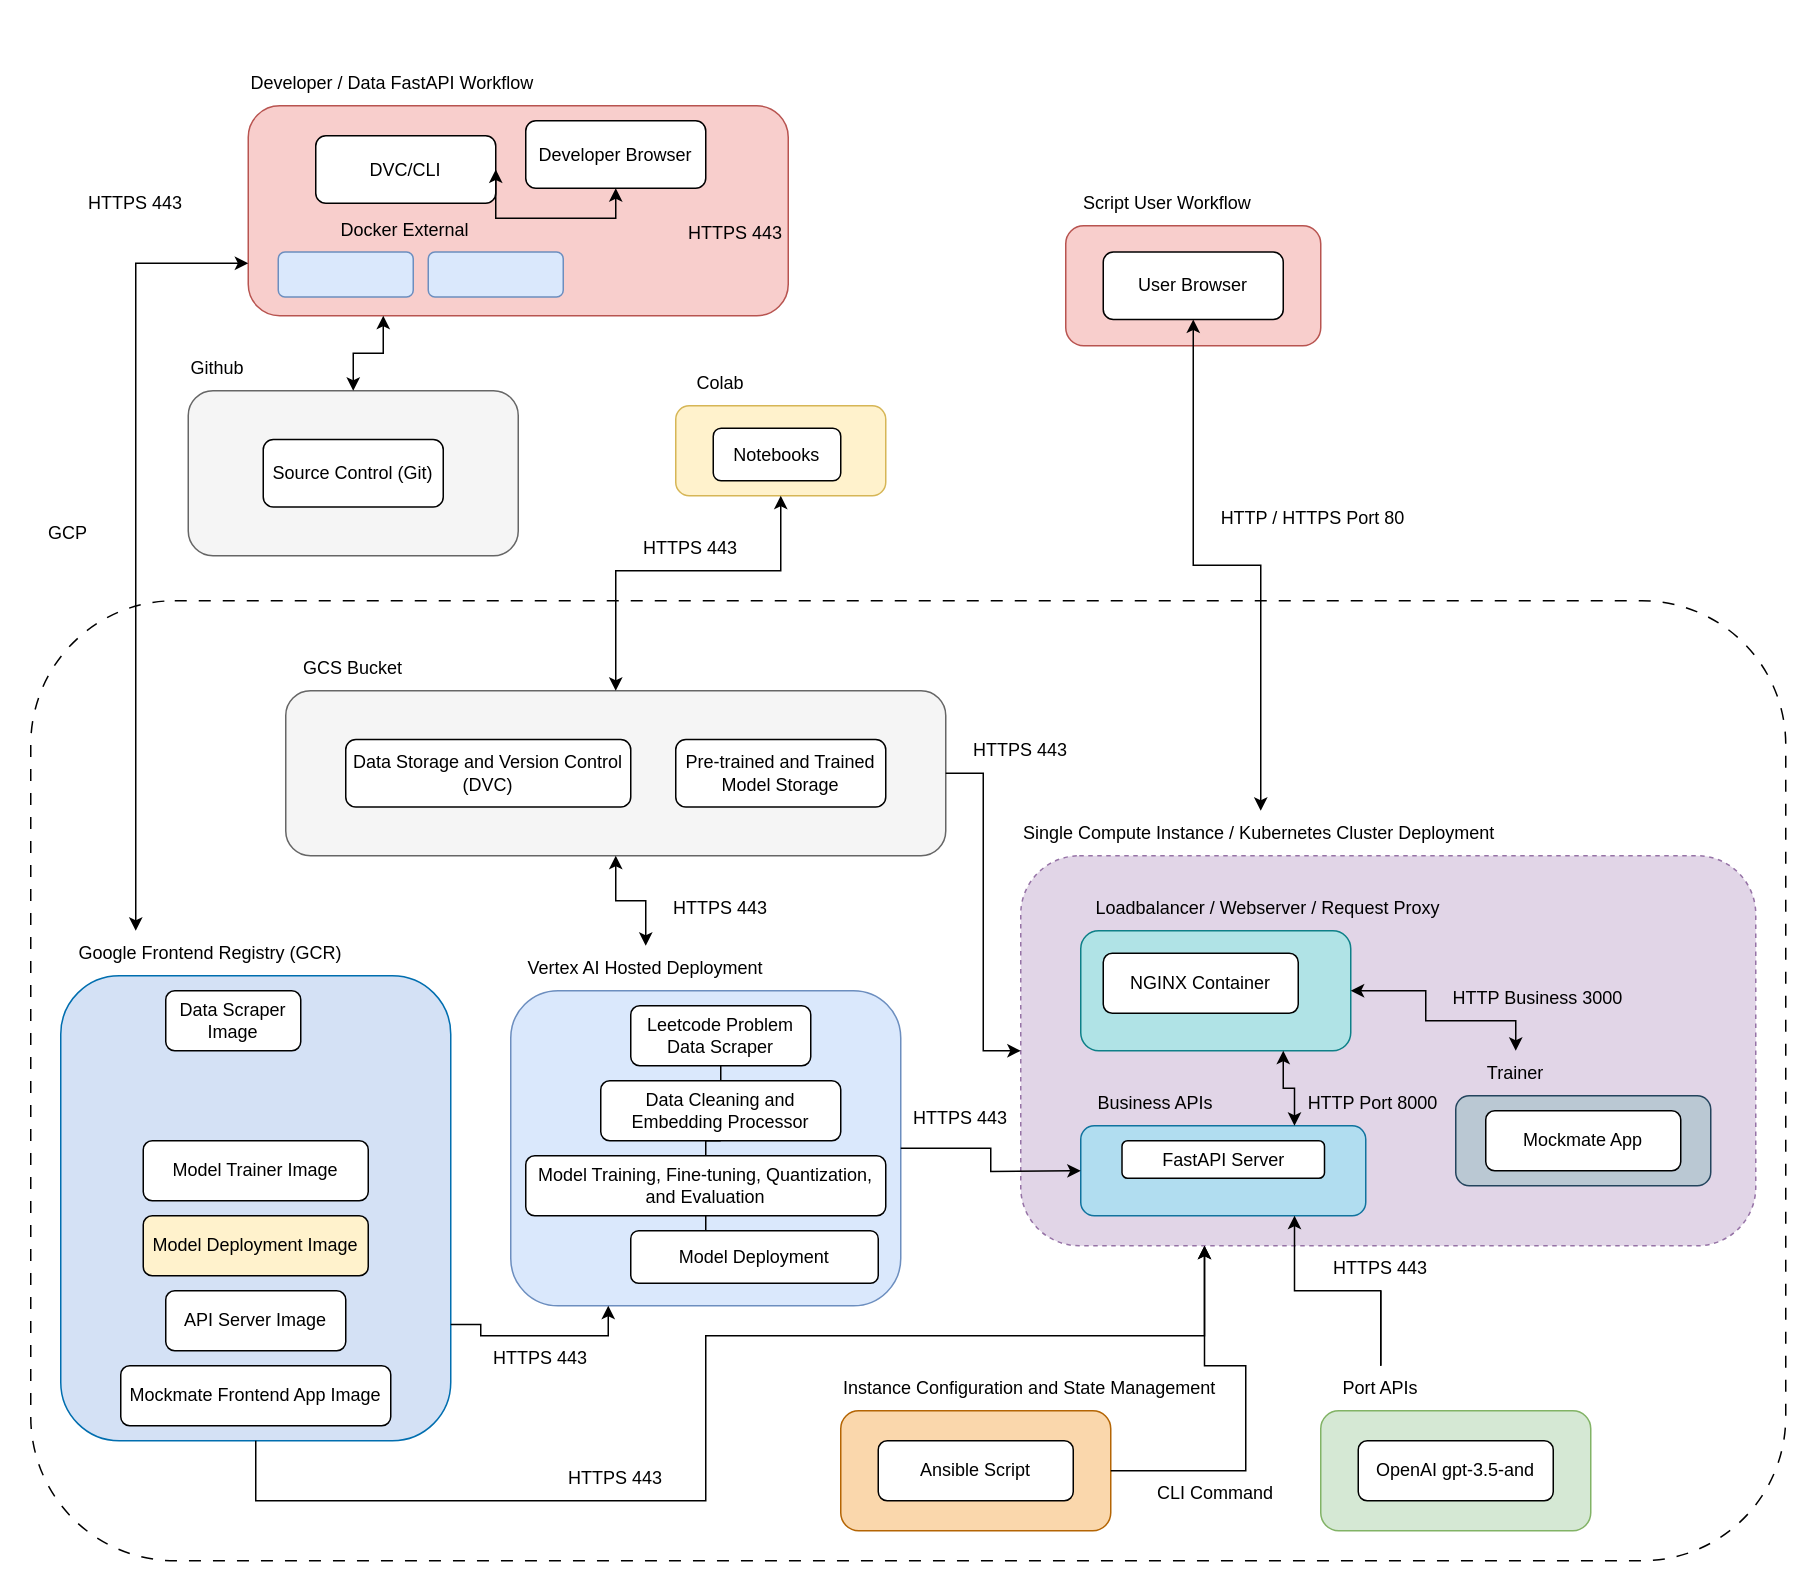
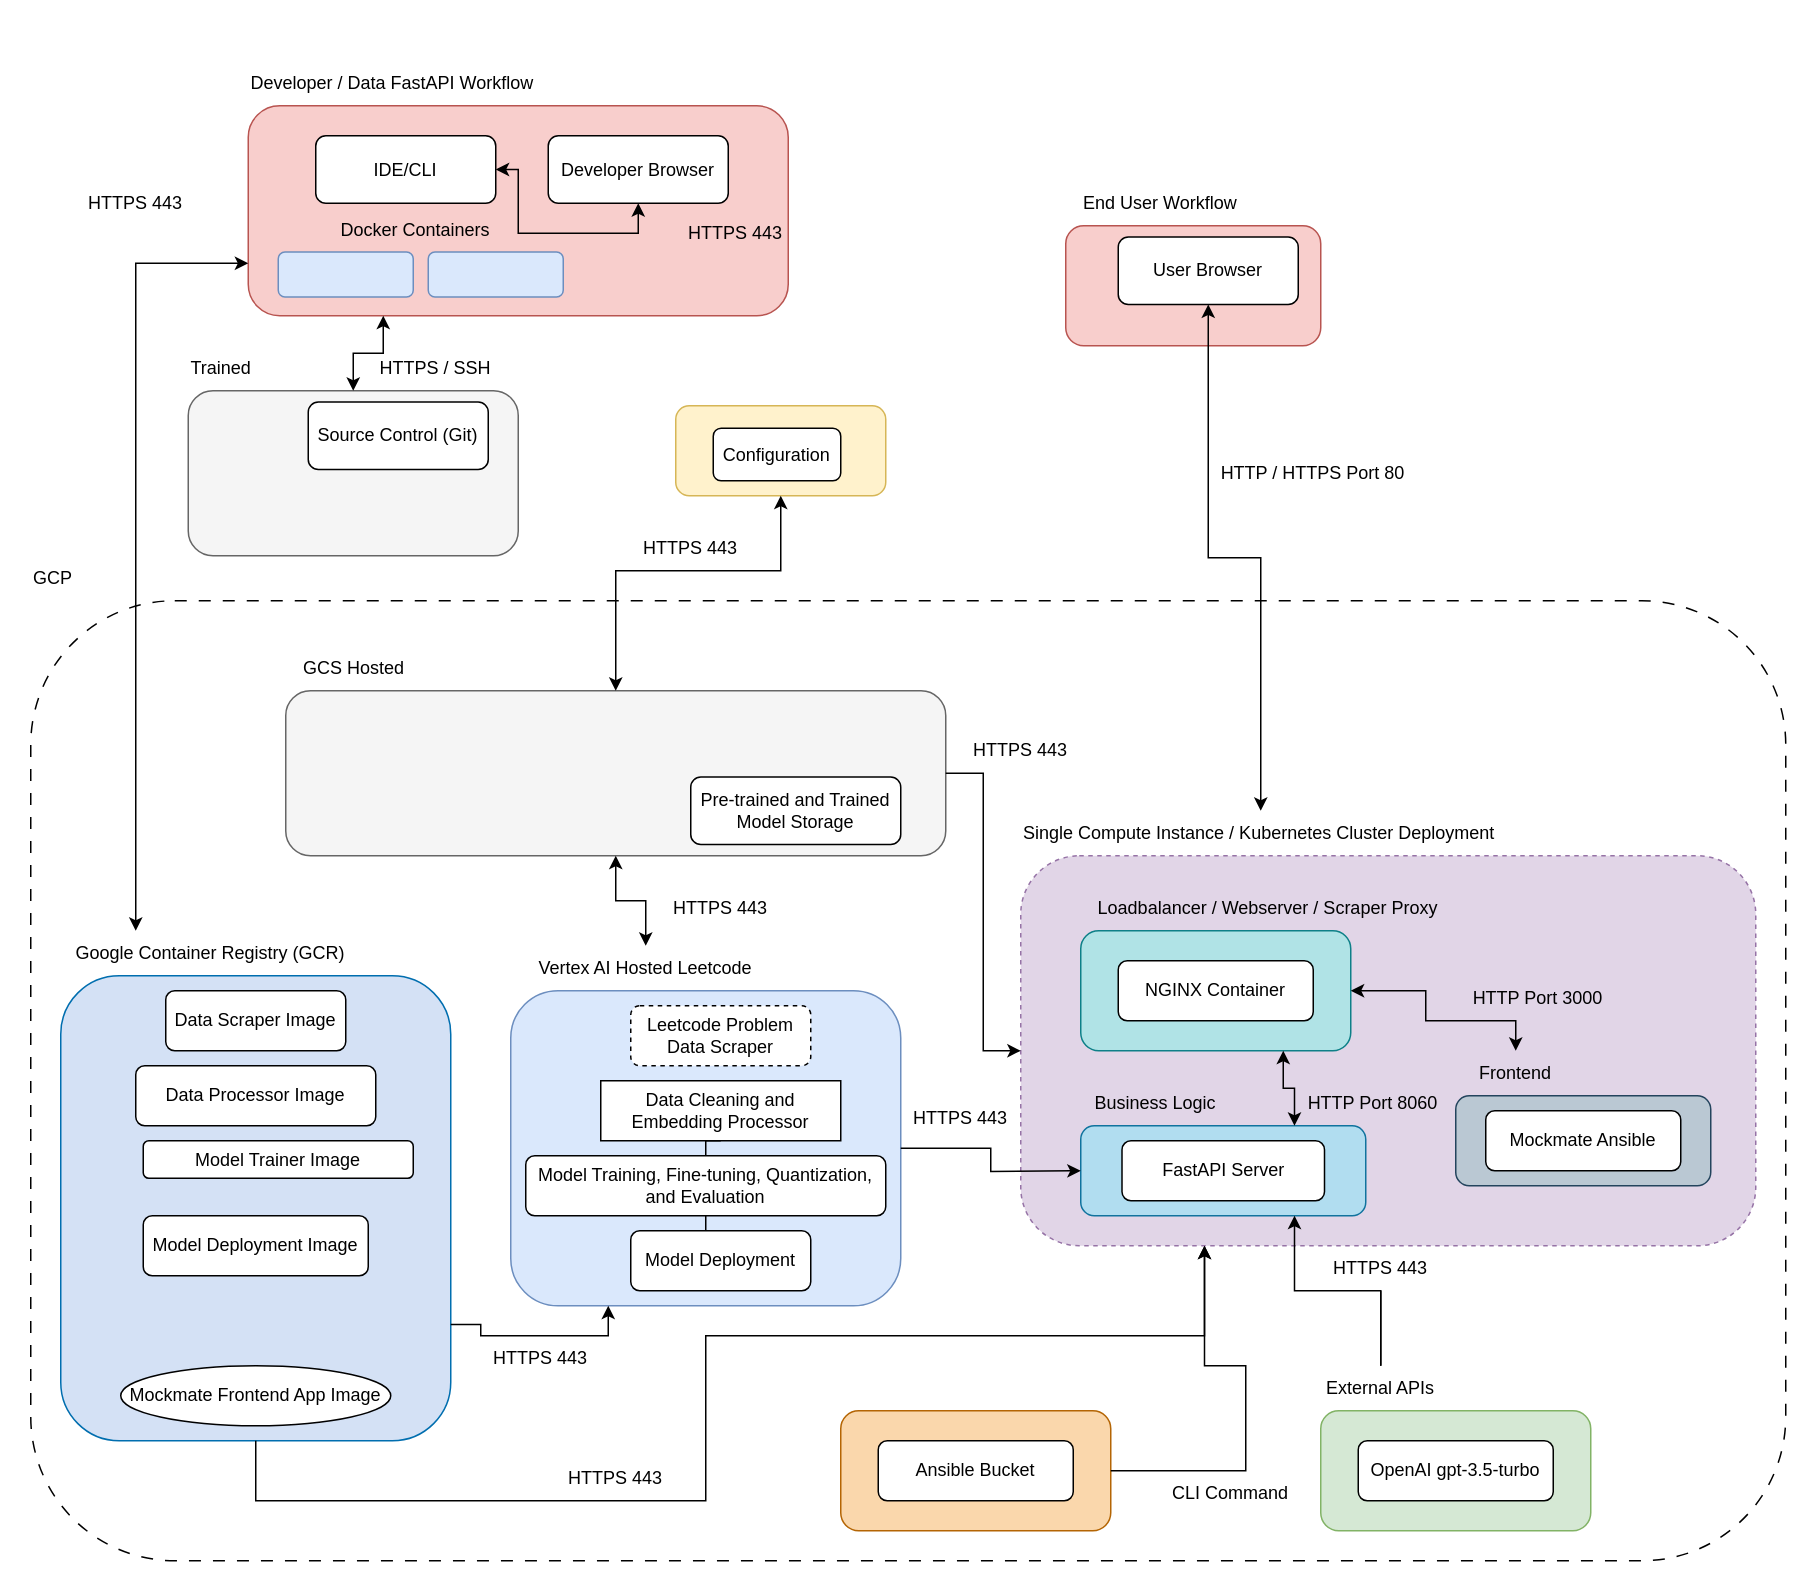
node "Developer Browser": moved (616, 155) -> (638, 170)
node "DVC/CLI": label "DVC/CLI" -> "IDE/CLI"
node "Script User Workflow": label "Script User Workflow" -> "End User Workflow"
node "Docker External": label "Docker External" -> "Docker Containers"
node "User Browser": moved (1193, 286) -> (1208, 271)
node "Github": label "Github" -> "Trained"
node "HTTPS / SSH": added
node "Colab": removed
node "Notebooks": label "Notebooks" -> "Configuration"
node "Source Control (Git)": moved (353, 473) -> (398, 436)
node "HTTP / HTTPS Port 80": moved (1313, 518) -> (1313, 473)
node "GCP": moved (91, 533) -> (76, 578)
node "GCS Bucket": label "GCS Bucket" -> "GCS Hosted"
node "Data Storage and Version Control (DVC)": removed
node "Pre-trained and Trained Model Storage": moved (781, 773) -> (796, 811)
node "Loadbalancer / Webserver / Request Proxy": label "Loadbalancer / Webserver / Request Proxy" -> "Loadbalancer / Webserver / Scraper Proxy"
node "Google Frontend Registry (GCR)": label "Google Frontend Registry (GCR)" -> "Google Container Registry (GCR)"
node "Vertex AI Hosted Deployment": label "Vertex AI Hosted Deployment" -> "Vertex AI Hosted Leetcode"
node "NGINX Container": moved (1201, 983) -> (1216, 991)
node "HTTP Business 3000": label "HTTP Business 3000" -> "HTTP Port 3000"
node "Data Scraper Image": size 135x60 -> 180x60
node "Leetcode Problem Data Scraper": style solid -> dashed
edge "Leetcode Problem Data Scraper" -- "Data Cleaning and Embedding Processor": removed
node "Trainer": label "Trainer" -> "Frontend"
node "Data Processor Image": added
node "Business APIs": label "Business APIs" -> "Business Logic"
node "HTTP Port 8000": label "HTTP Port 8000" -> "HTTP Port 8060"
node "Data Cleaning and Embedding Processor": shape rounded rectangle -> rectangle
node "Mockmate App": label "Mockmate App" -> "Mockmate Ansible"
node "FastAPI Server": size 203x38 -> 203x60
node "Model Trainer Image": size 225x60 -> 270x38
node "Model Deployment Image": fillcolor #fff2cc -> #ffffff
node "Model Deployment": size 248x53 -> 180x60
node "API Server Image": removed
node "Instance Configuration and State Management": removed
node "Port APIs": label "Port APIs" -> "External APIs"
node "Mockmate Frontend App Image": shape rounded rectangle -> ellipse
node "Ansible Script": label "Ansible Script" -> "Ansible Bucket"
node "OpenAI gpt-3.5-and": label "OpenAI gpt-3.5-and" -> "OpenAI gpt-3.5-turbo"
node "CLI Command": moved (1216, 1493) -> (1231, 1493)
